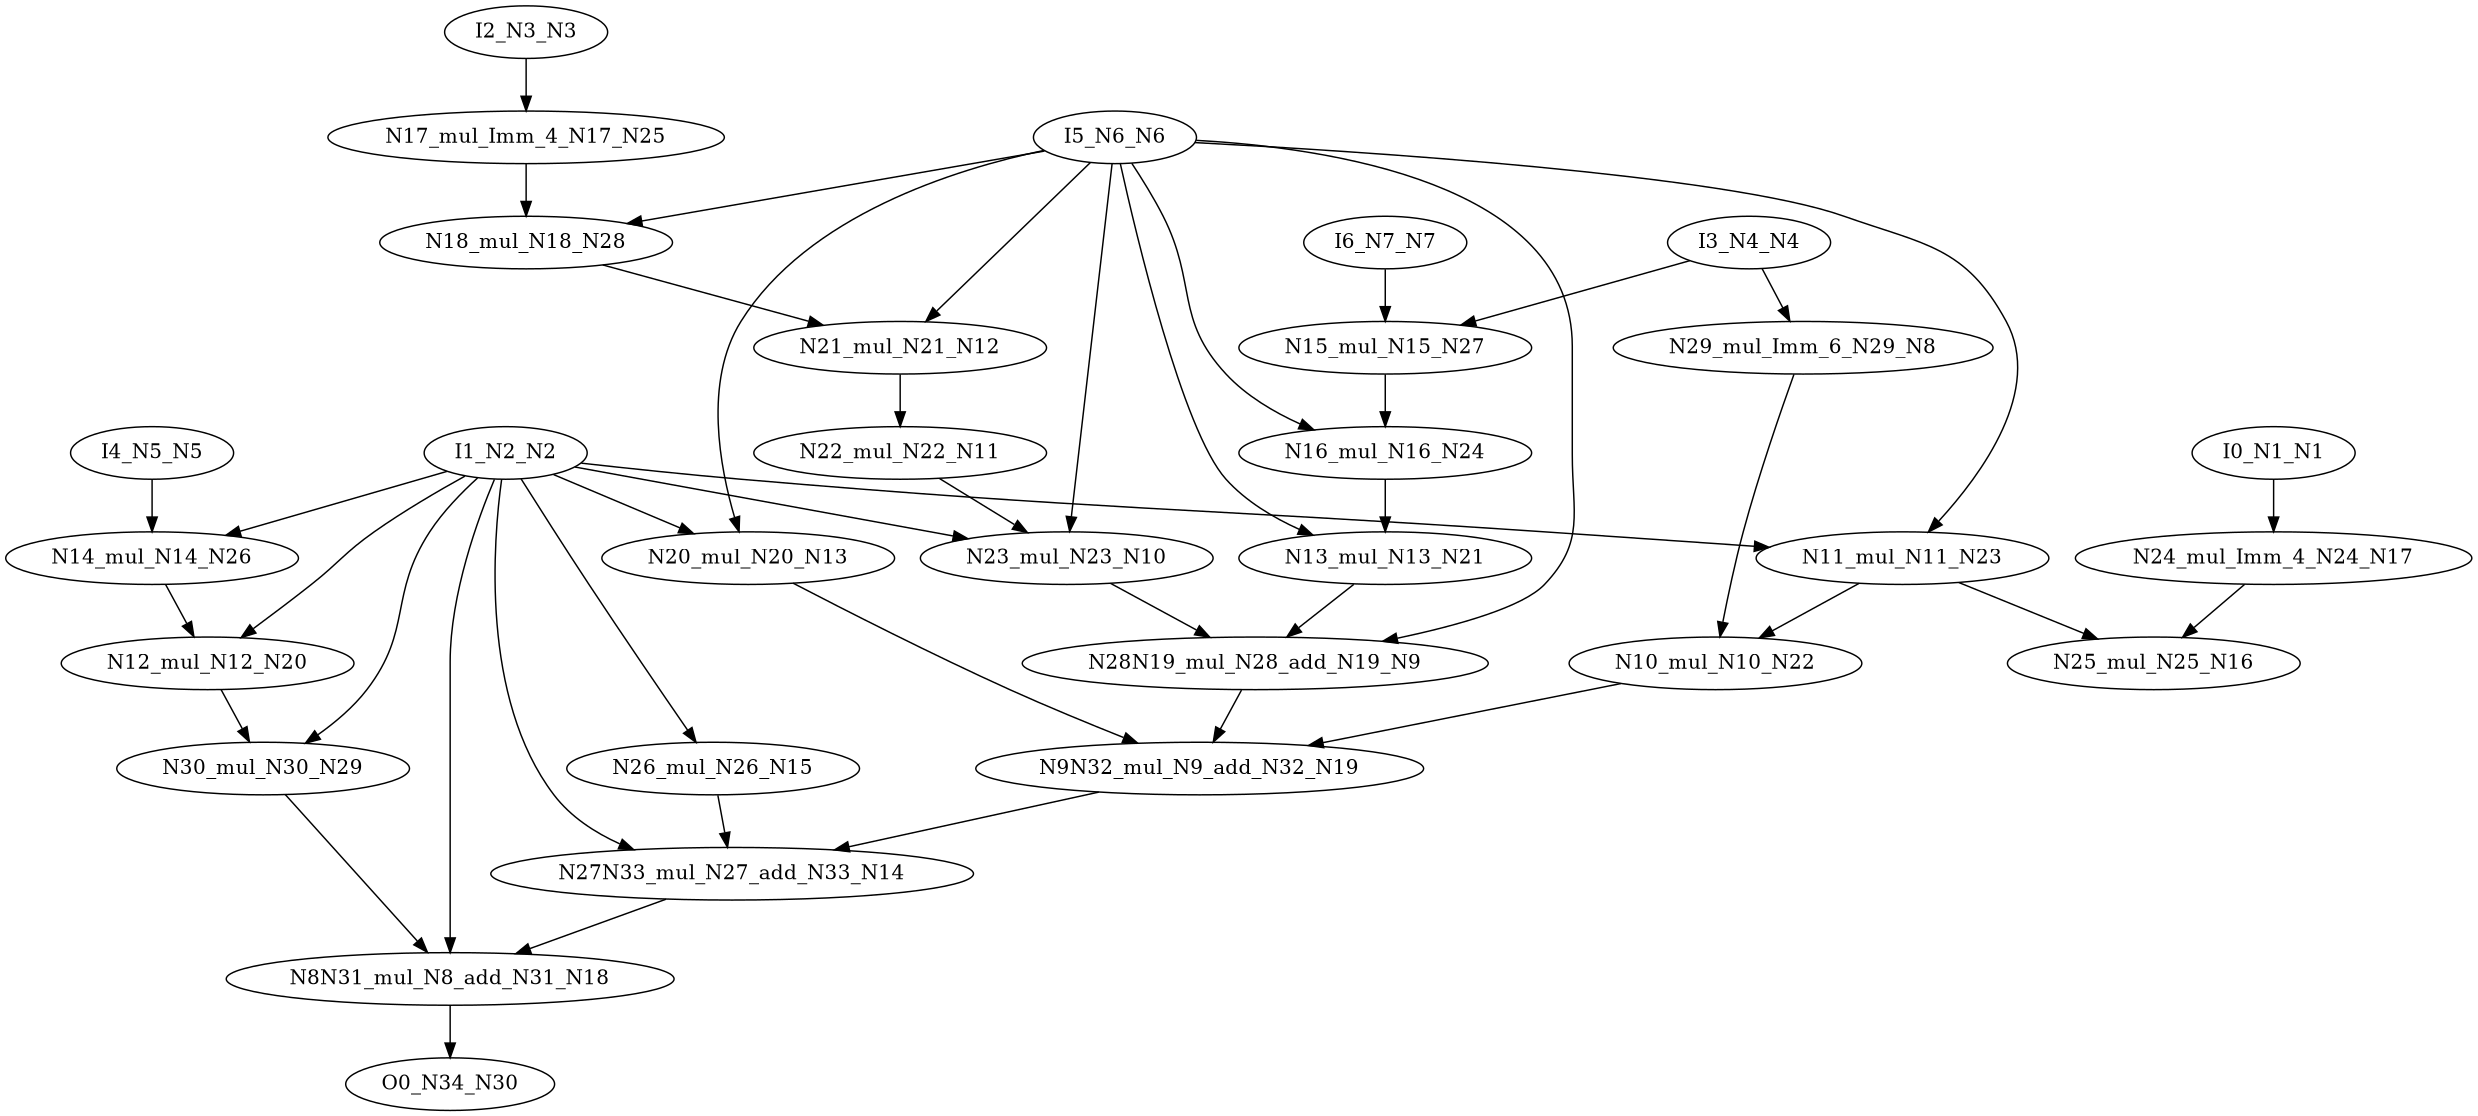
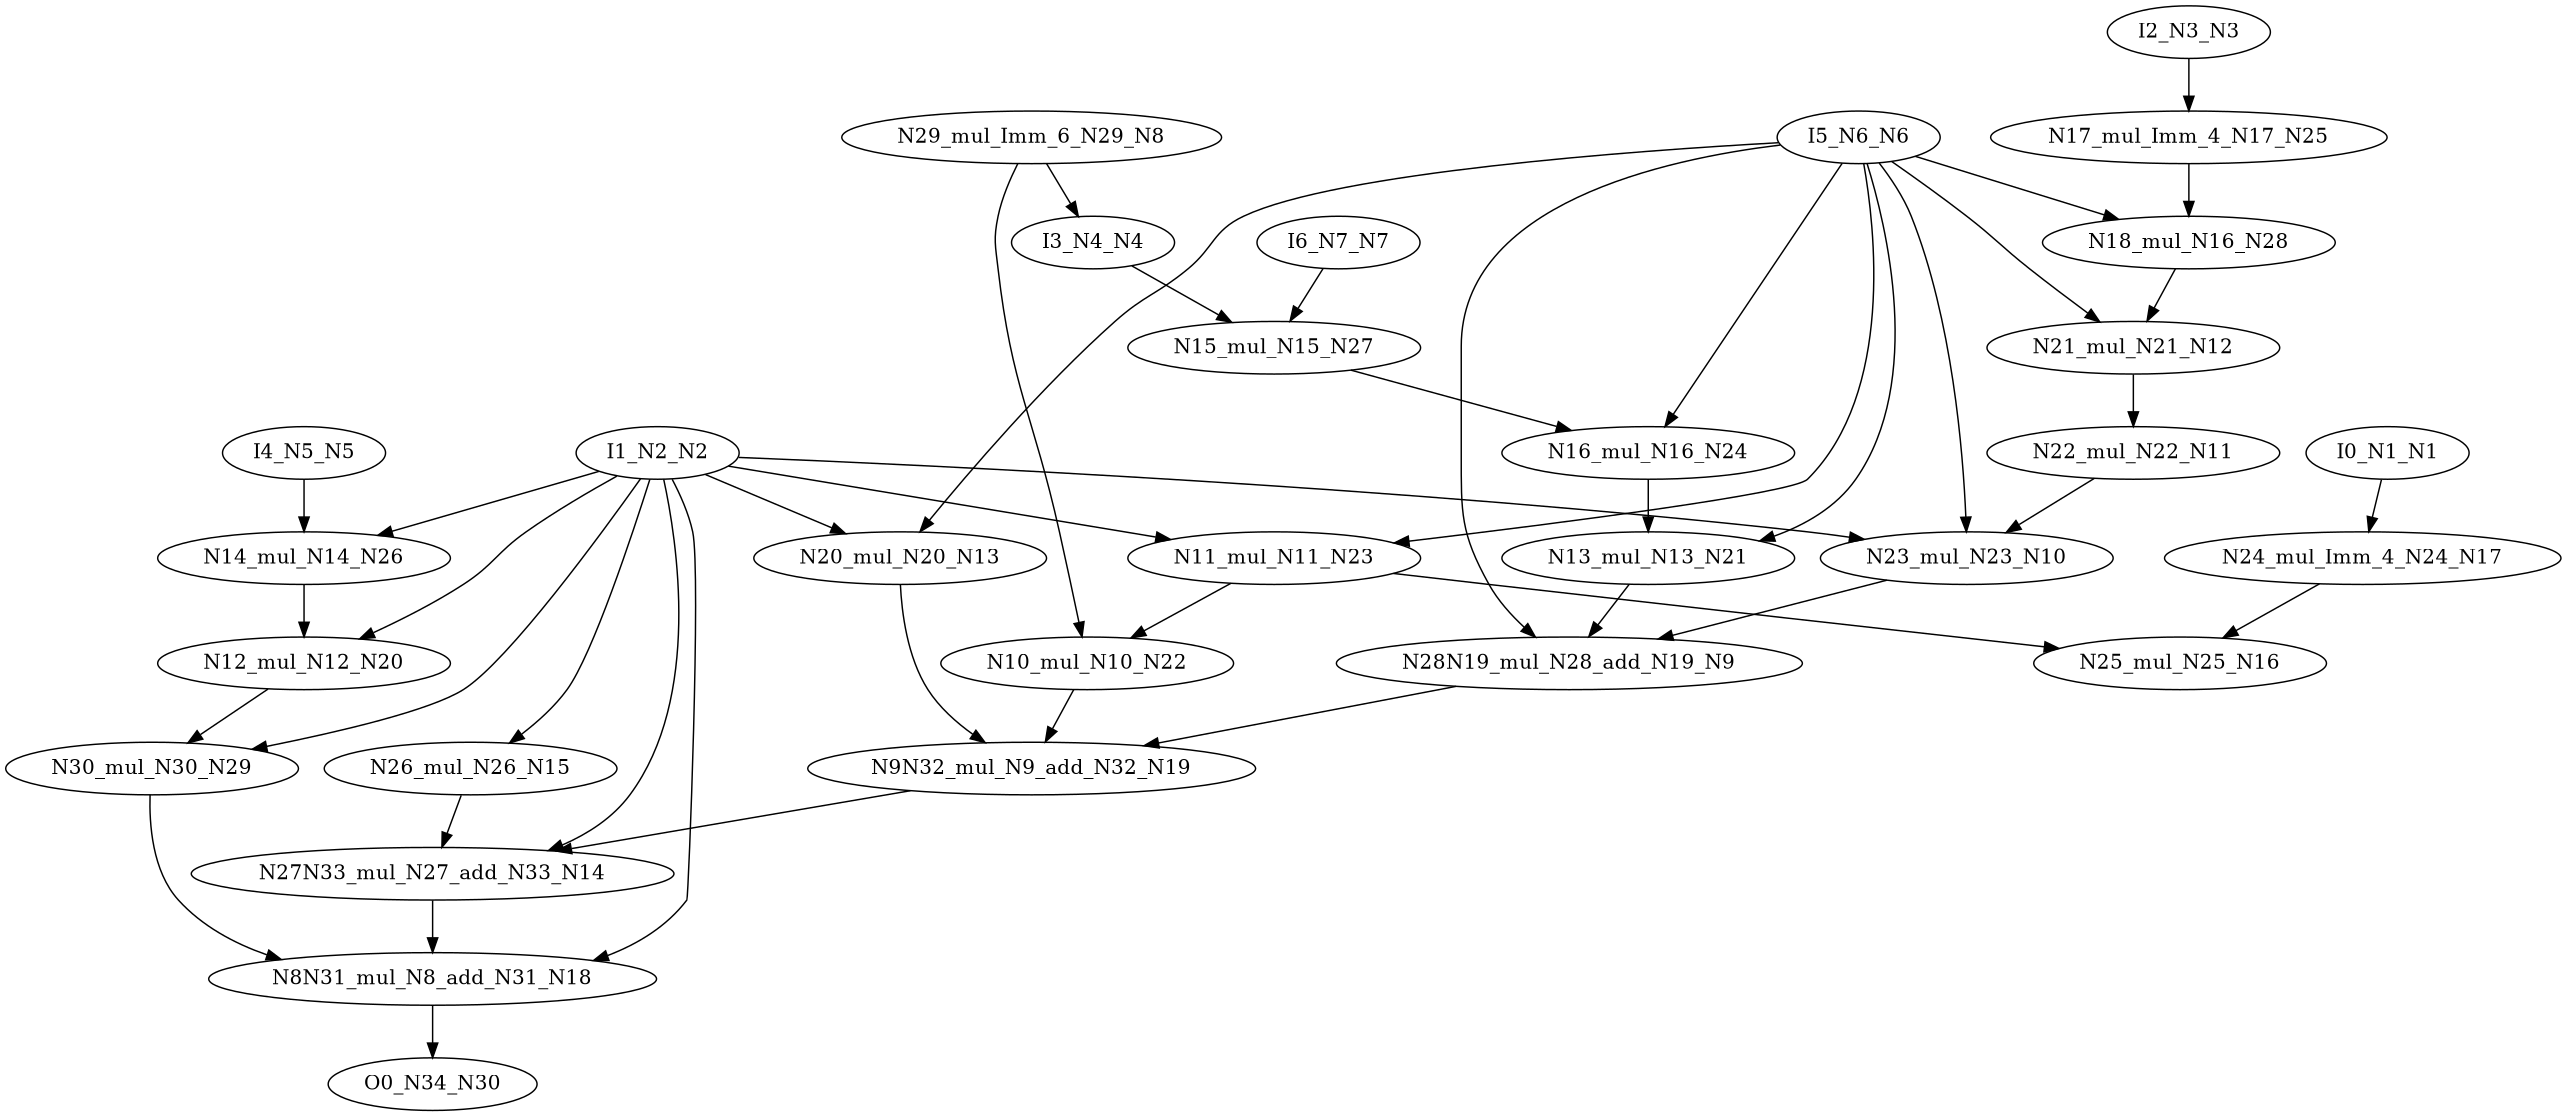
node "N18_mul_N18_N28": label "N18_mul_N18_N28" -> "N18_mul_N16_N28"
edge "I3_N4_N4" -> "N29_mul_Imm_6_N29_N8": reversed
